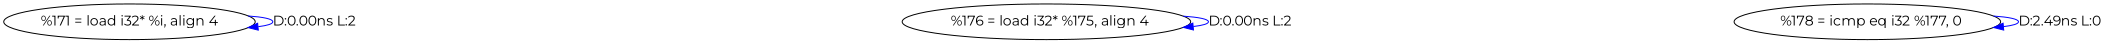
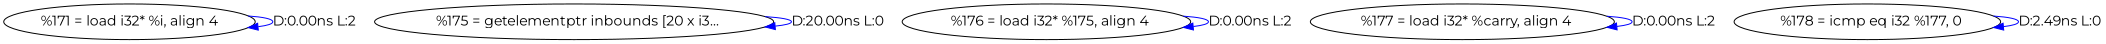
node "%175 = getelementptr inbounds [20 x i3...": added
node "%177 = load i32* %carry, align 4": added
